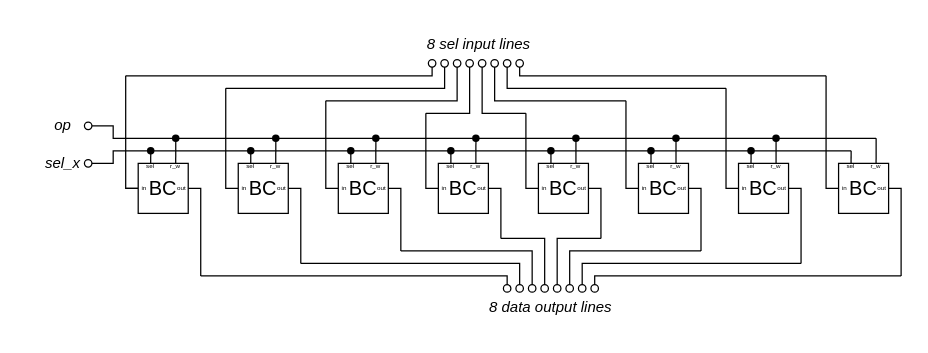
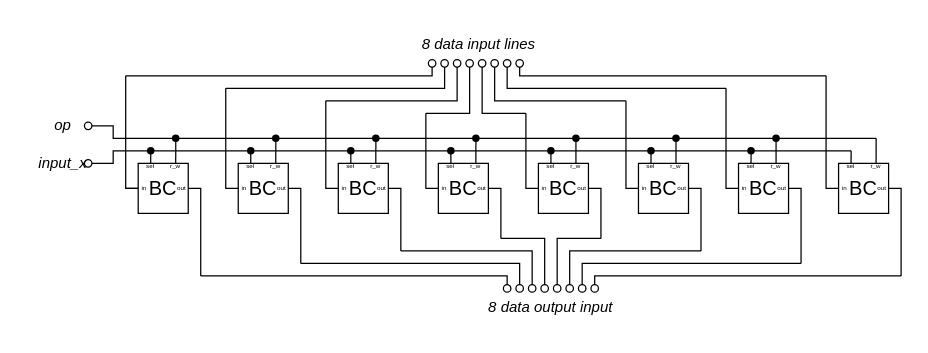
node "8 sel input lines": label "8 sel input lines" -> "8 data input lines"
node "sel_x": label "sel_x" -> "input_x"
node "8 data output lines": label "8 data output lines" -> "8 data output input"
